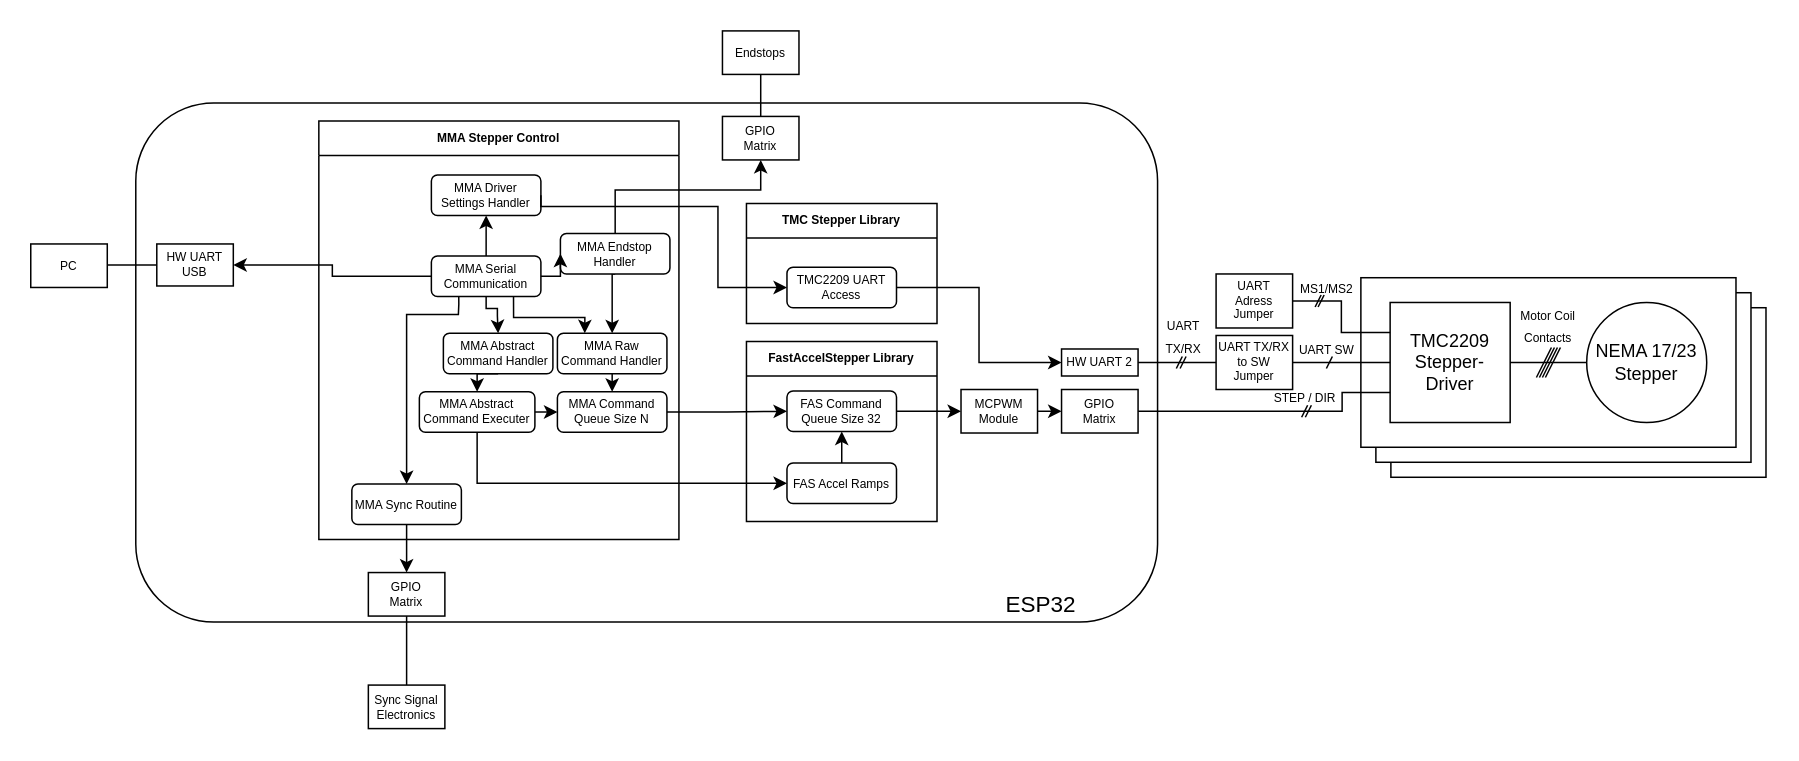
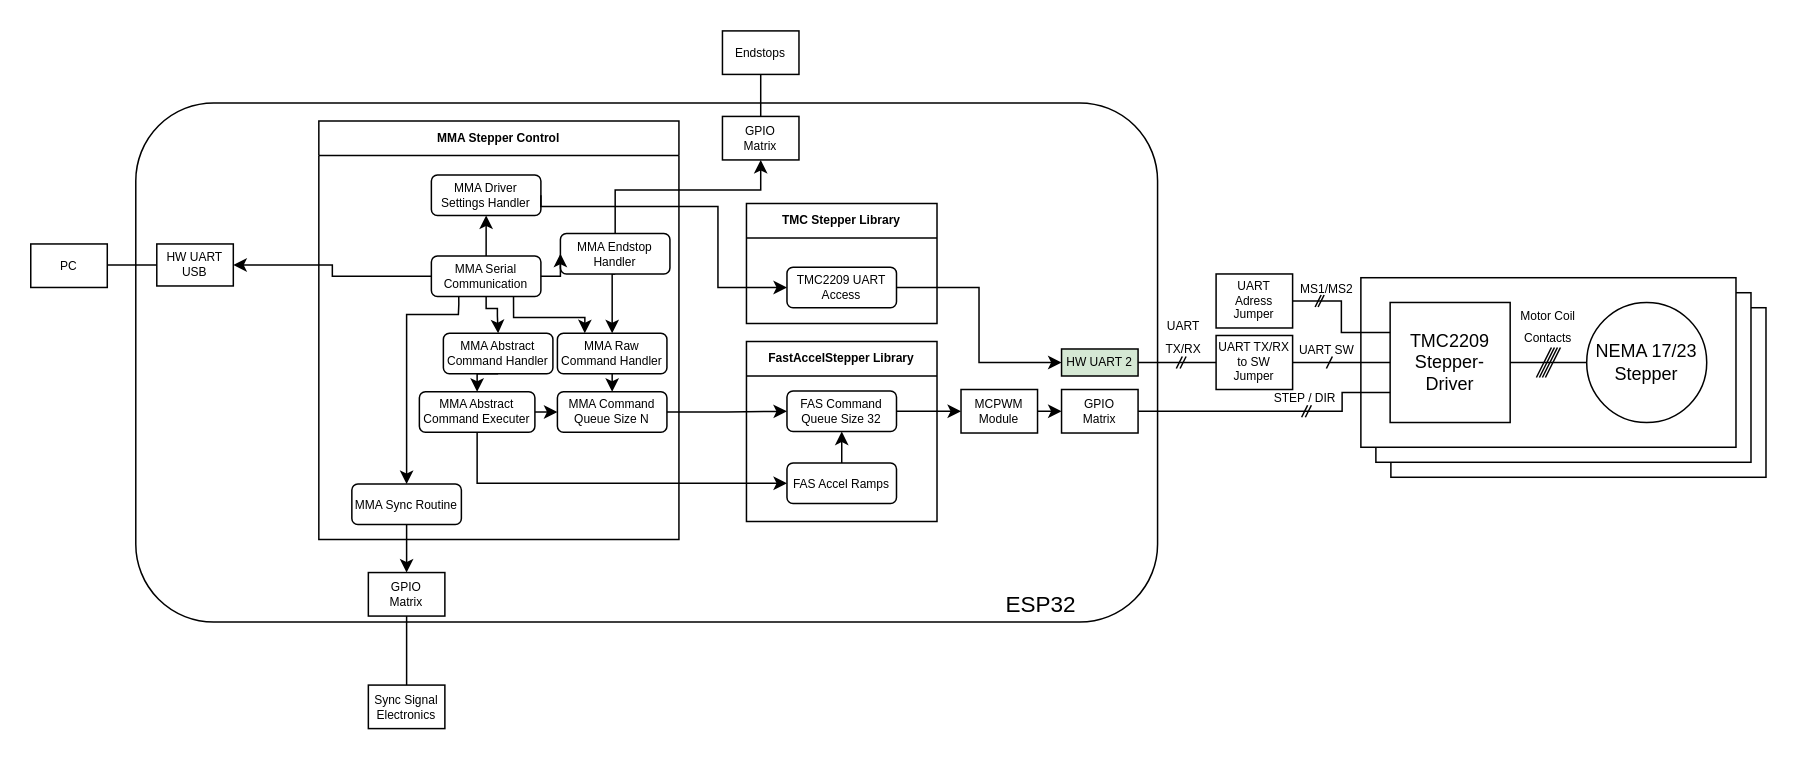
node "HW UART 2": fillcolor #ffffff -> #d5e8d4
